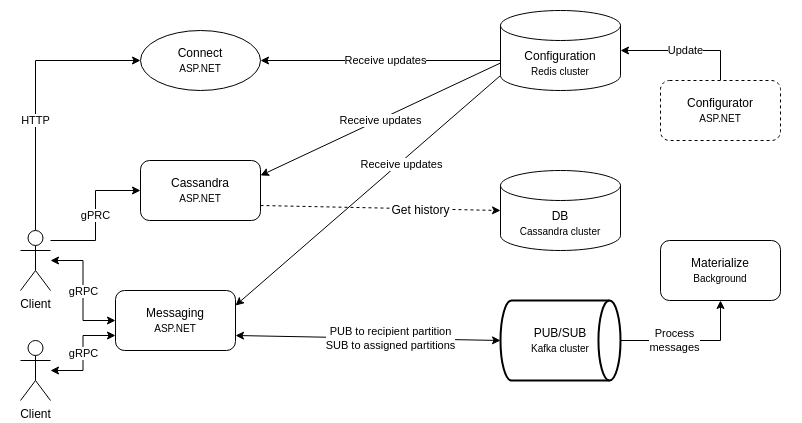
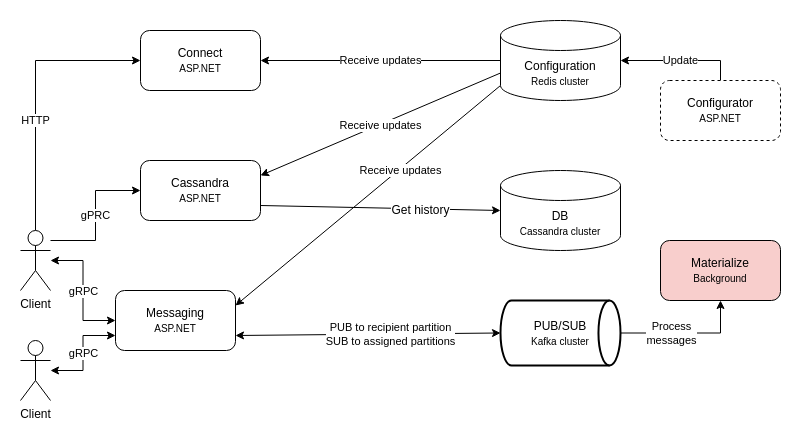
node "Configuration Redis cluster": moved (561, 51) -> (561, 61)
node "Connect ASP.NET": shape ellipse -> rounded rectangle
edge "Cassandra ASP.NET" -> "DB Cassandra cluster": style dashed -> solid
node "Materialize Background": fillcolor #ffffff -> #f8cecc
node "PUB/SUB Kafka cluster": size 120x80 -> 120x65
